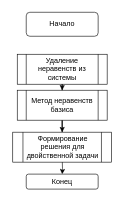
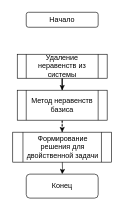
node "Начало": size 72x24 -> 72x15
node "Удаление неравенств из системы": size 90x30 -> 90x24
edge "Метод неравенств базиса" -> "Формирование решения для двойственной задачи": style solid -> dashed
node "Конец": size 72x15 -> 72x24
